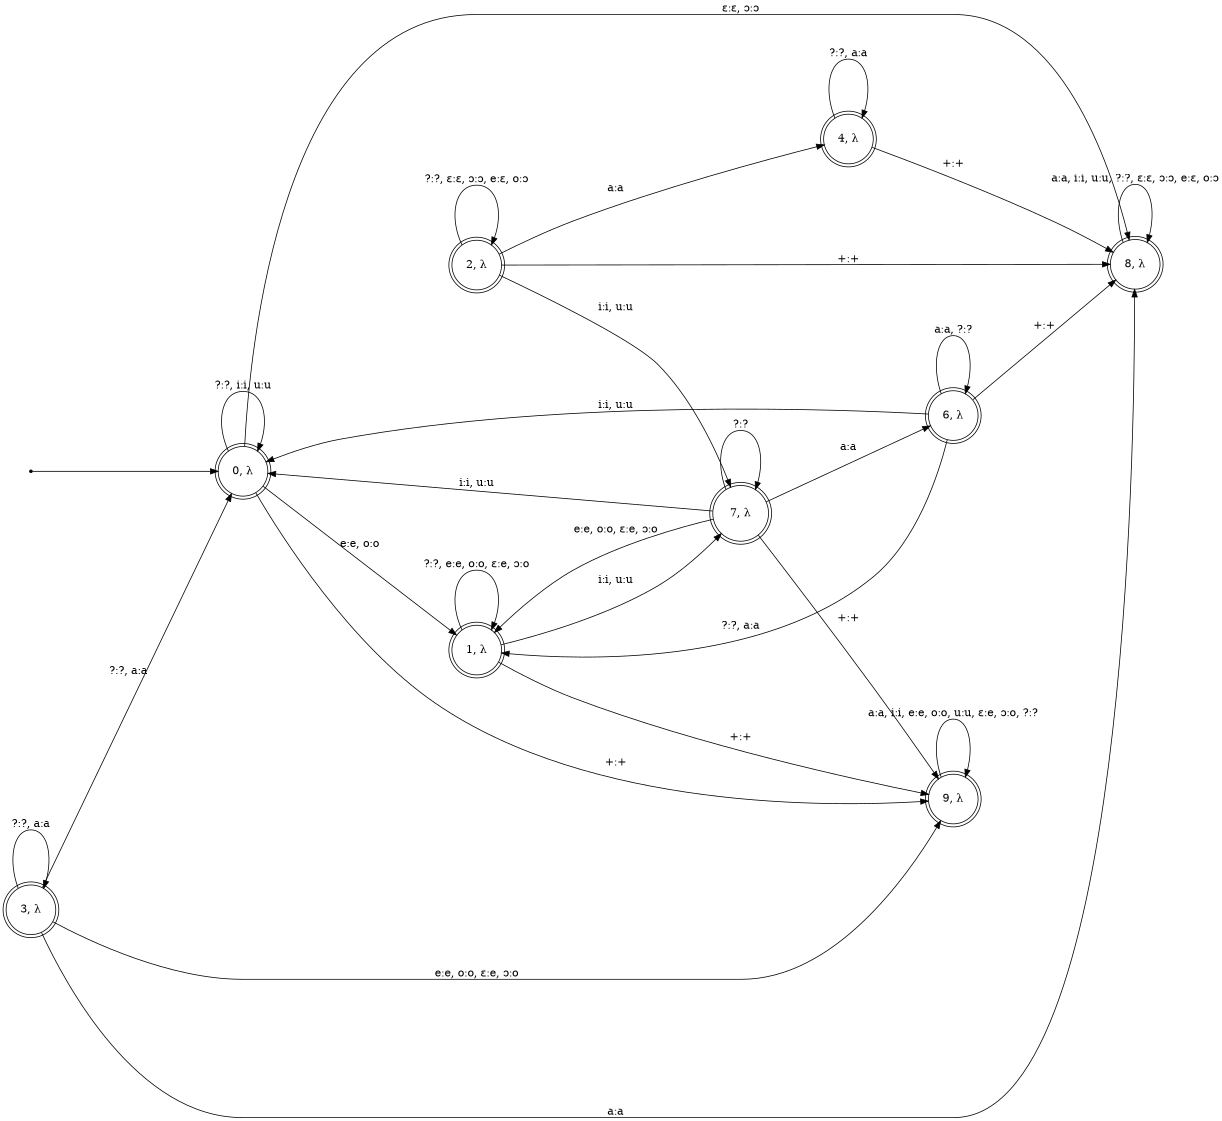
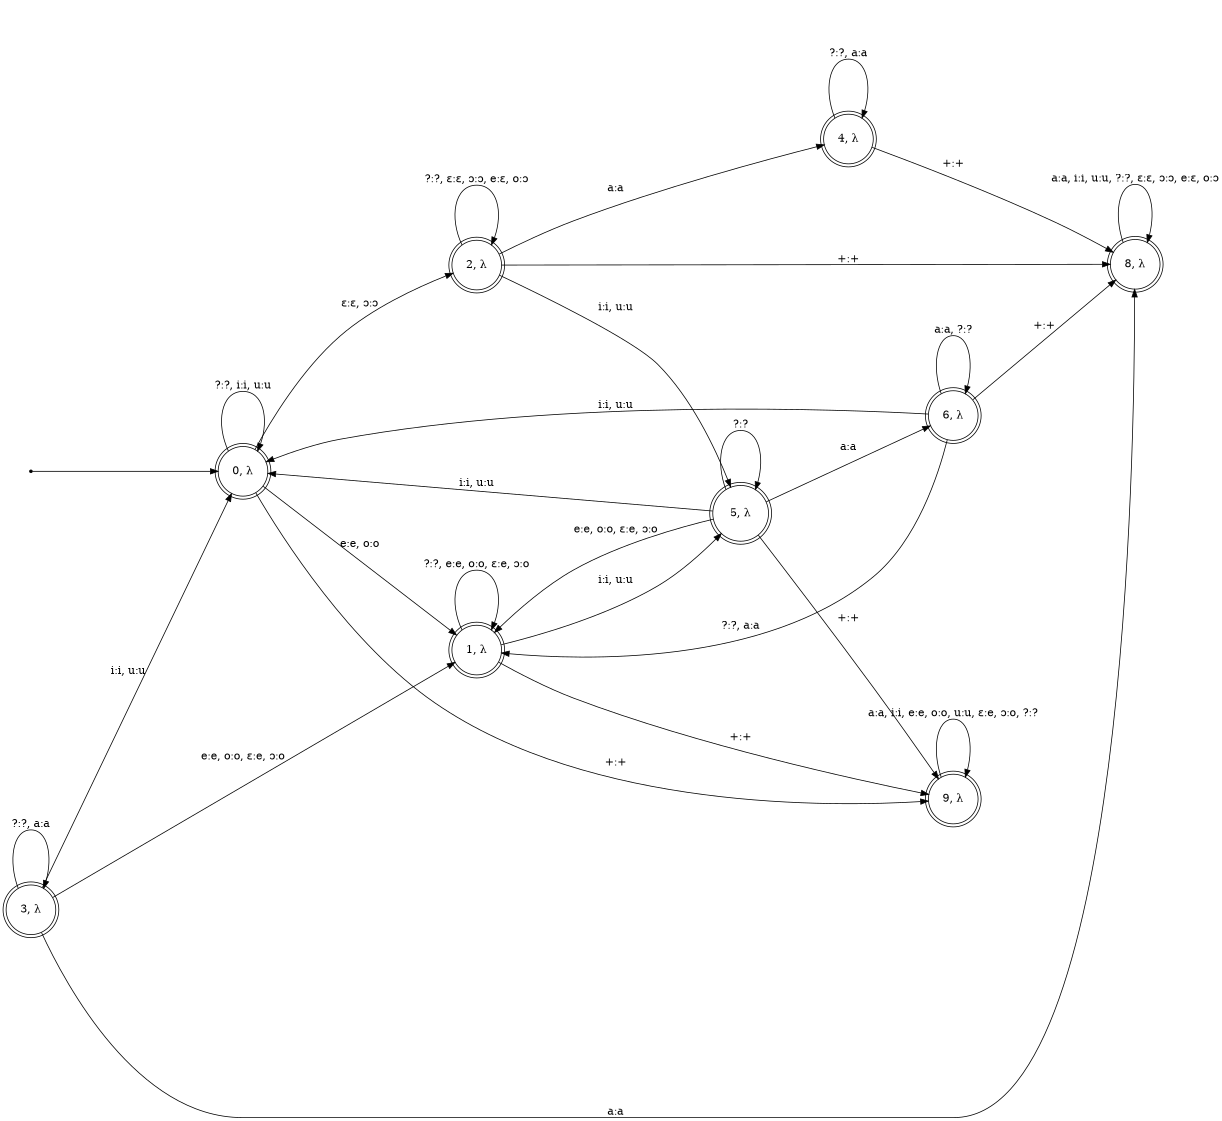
edge "0, λ" -> "8, λ": now "0, λ" -> "2, λ"
node "7, λ": label "7, λ" -> "5, λ"
edge "3, λ" -> "0, λ": label "?:?, a:a" -> "i:i, u:u"
edge "3, λ" -> "9, λ": now "3, λ" -> "1, λ"
